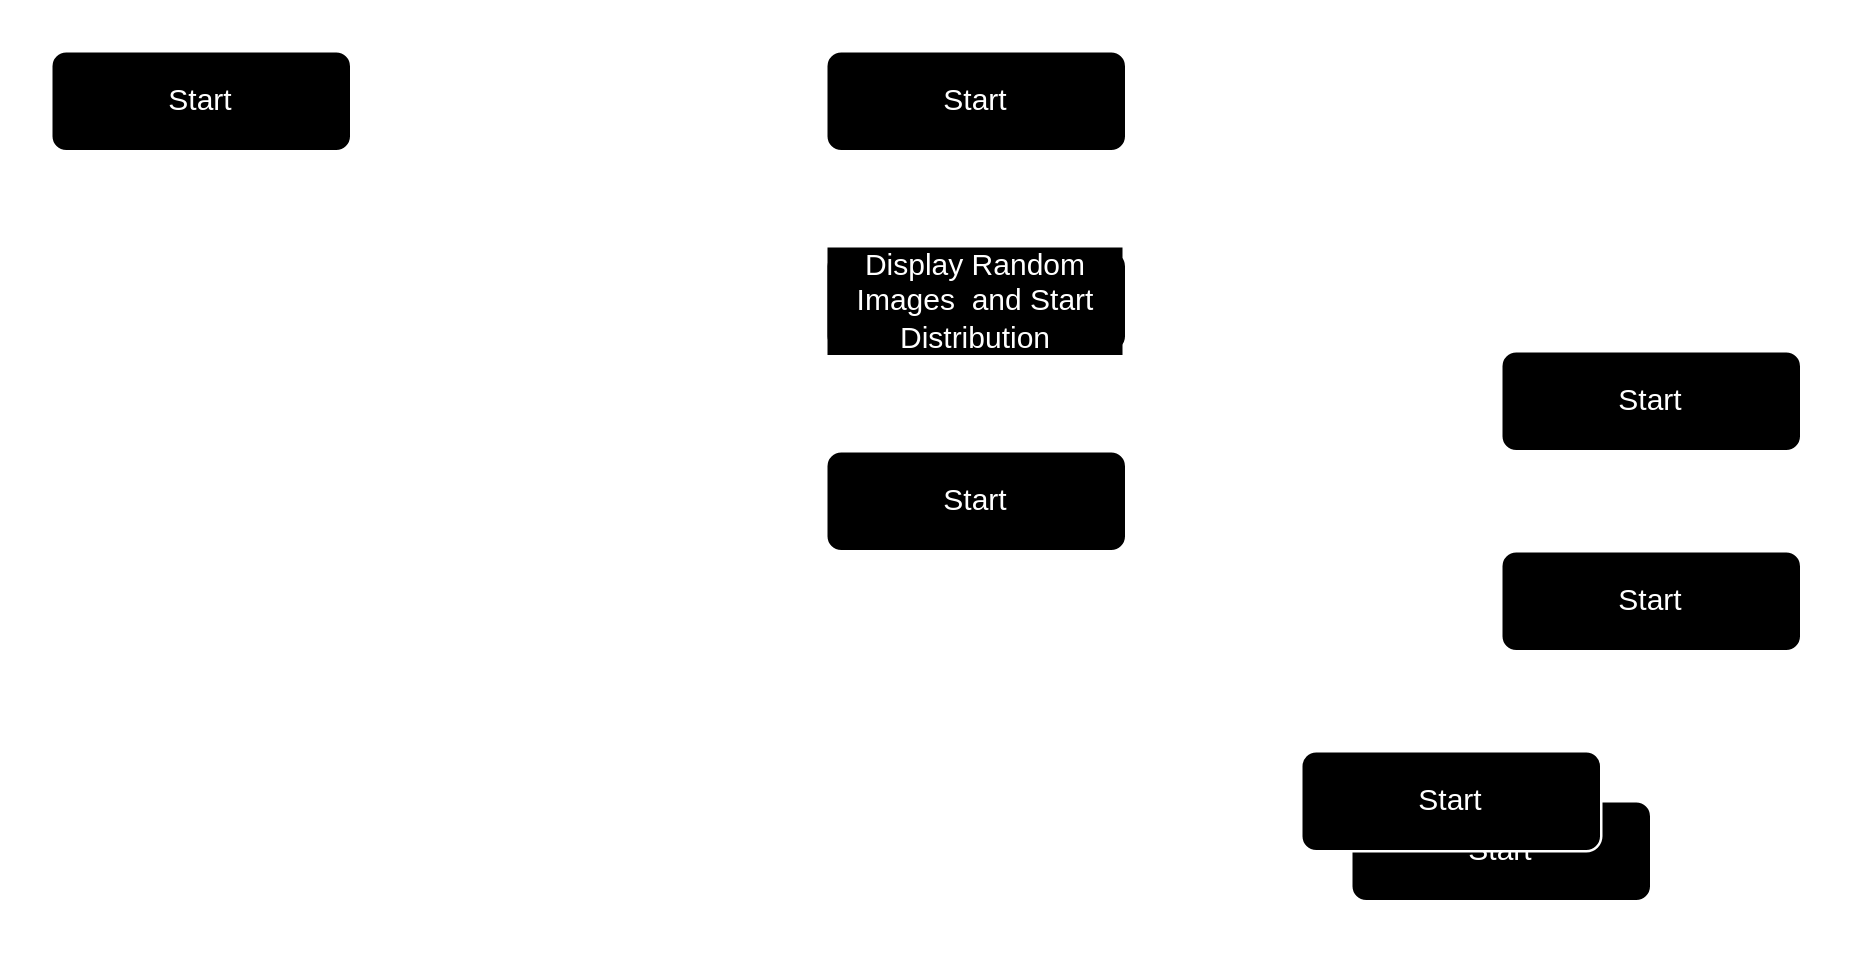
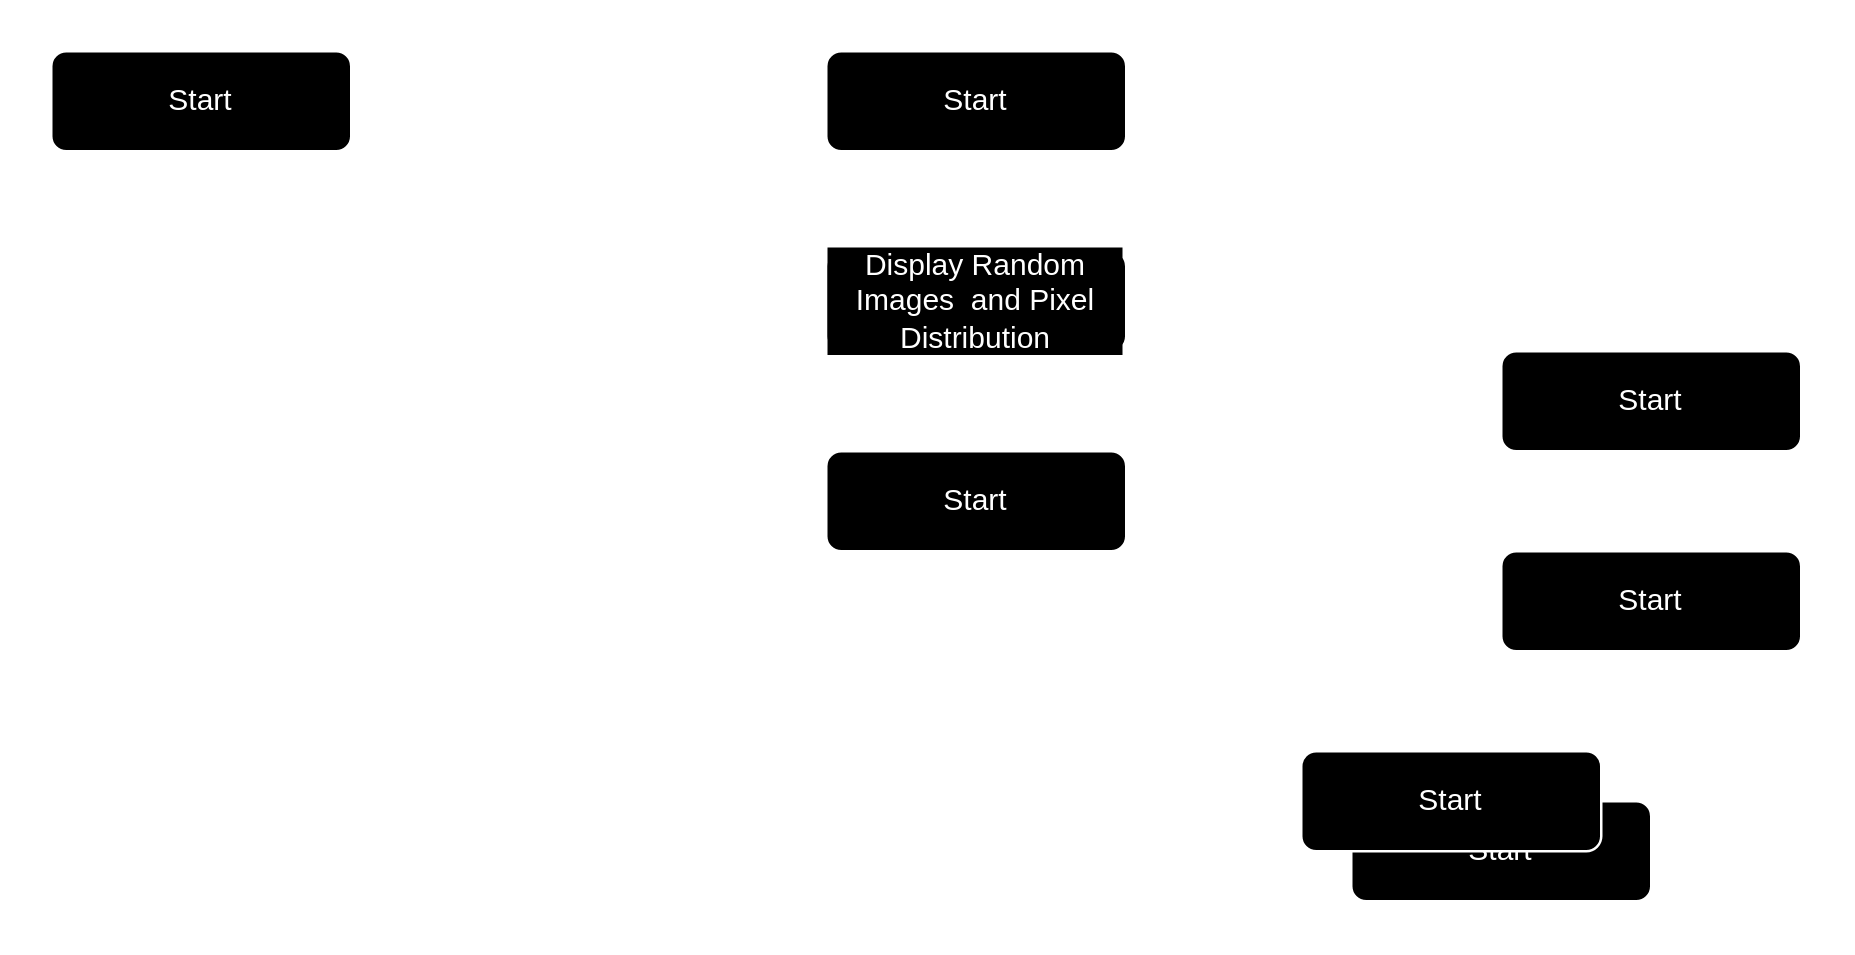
node "Display Random Images and Start Distribution": label "Display Random Images and Start Distribution" -> "Display Random Images and Pixel Distribution"
